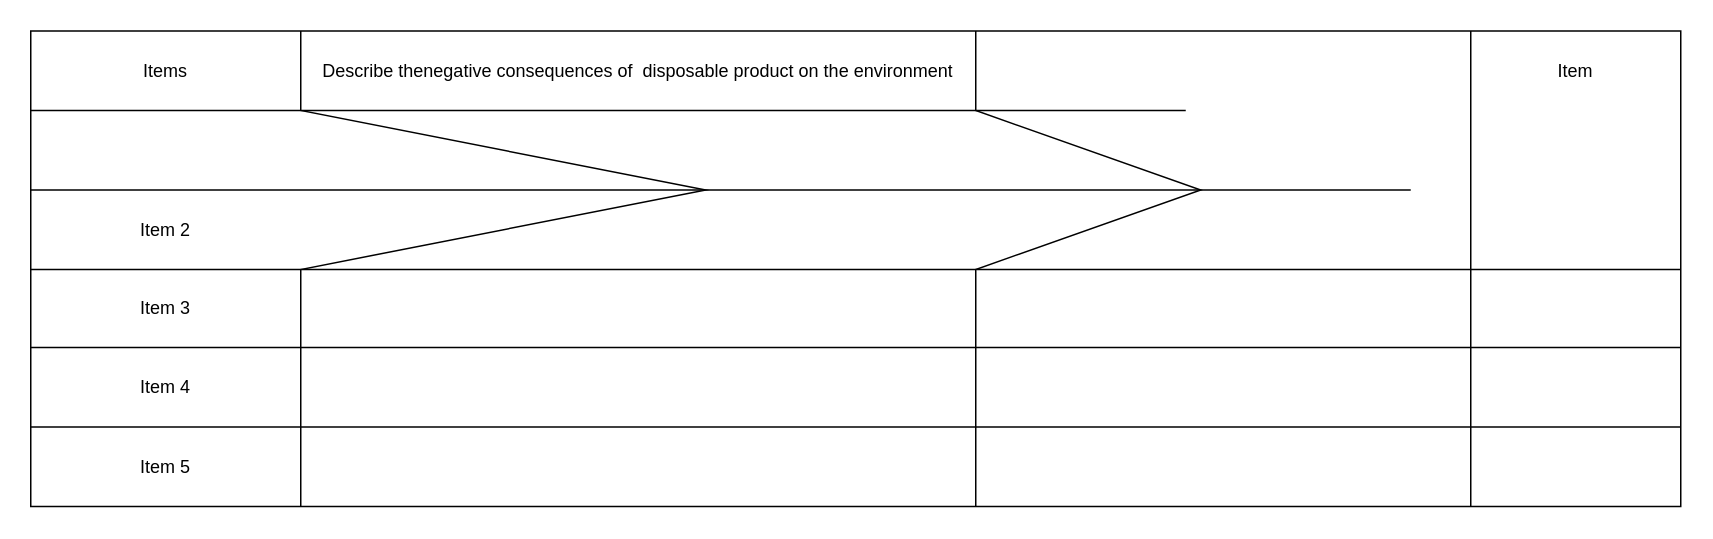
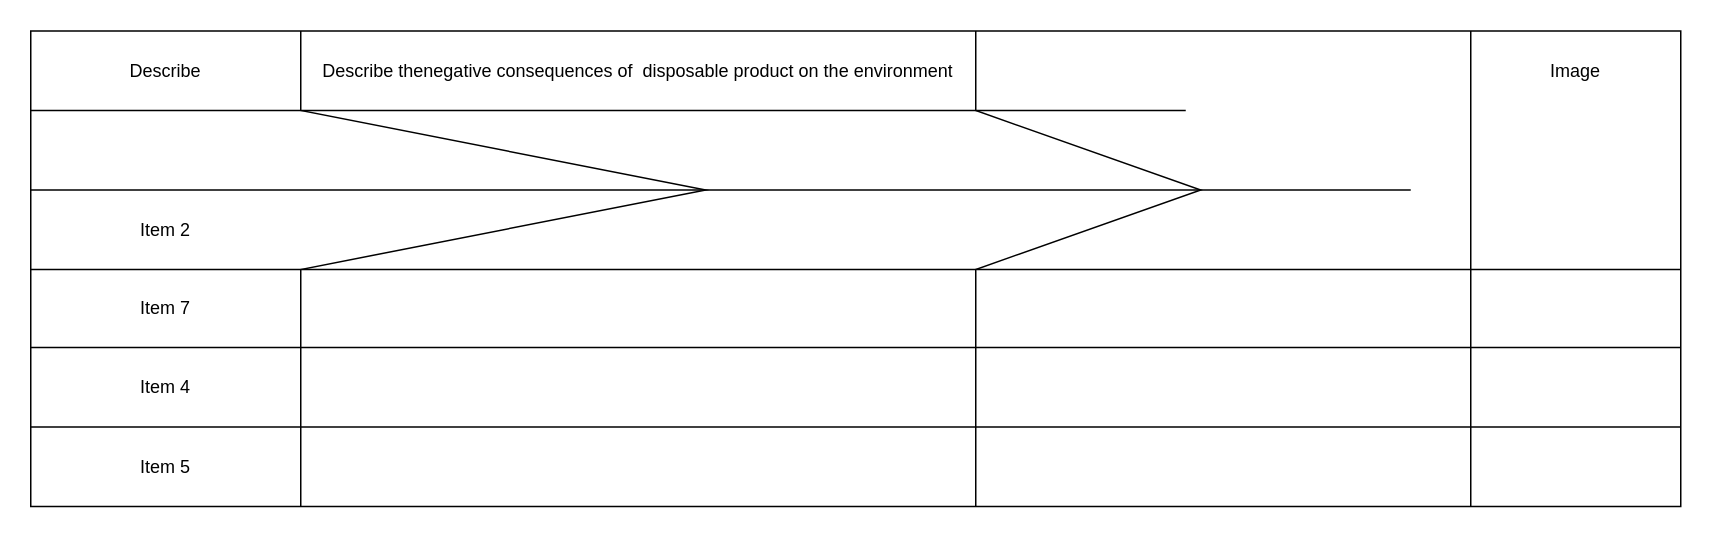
node "Items": label "Items" -> "Describe"
node "Item": label "Item" -> "Image"
node "Item 3": label "Item 3" -> "Item 7"
